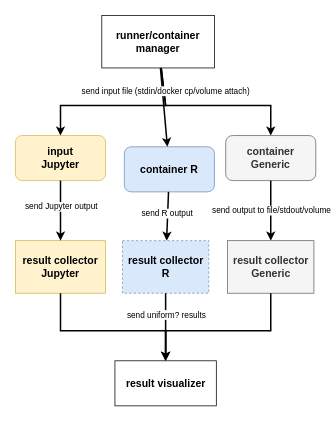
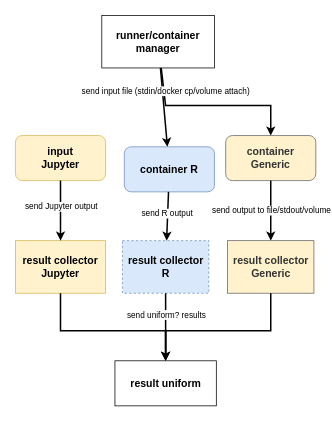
edge "runner/container manager" -> "input Jupyter": removed
node "container Generic": fillcolor #f5f5f5 -> #fff2cc
node "result collector Generic": fillcolor #f5f5f5 -> #fff2cc
node "result visualizer": label "result visualizer" -> "result uniform"
